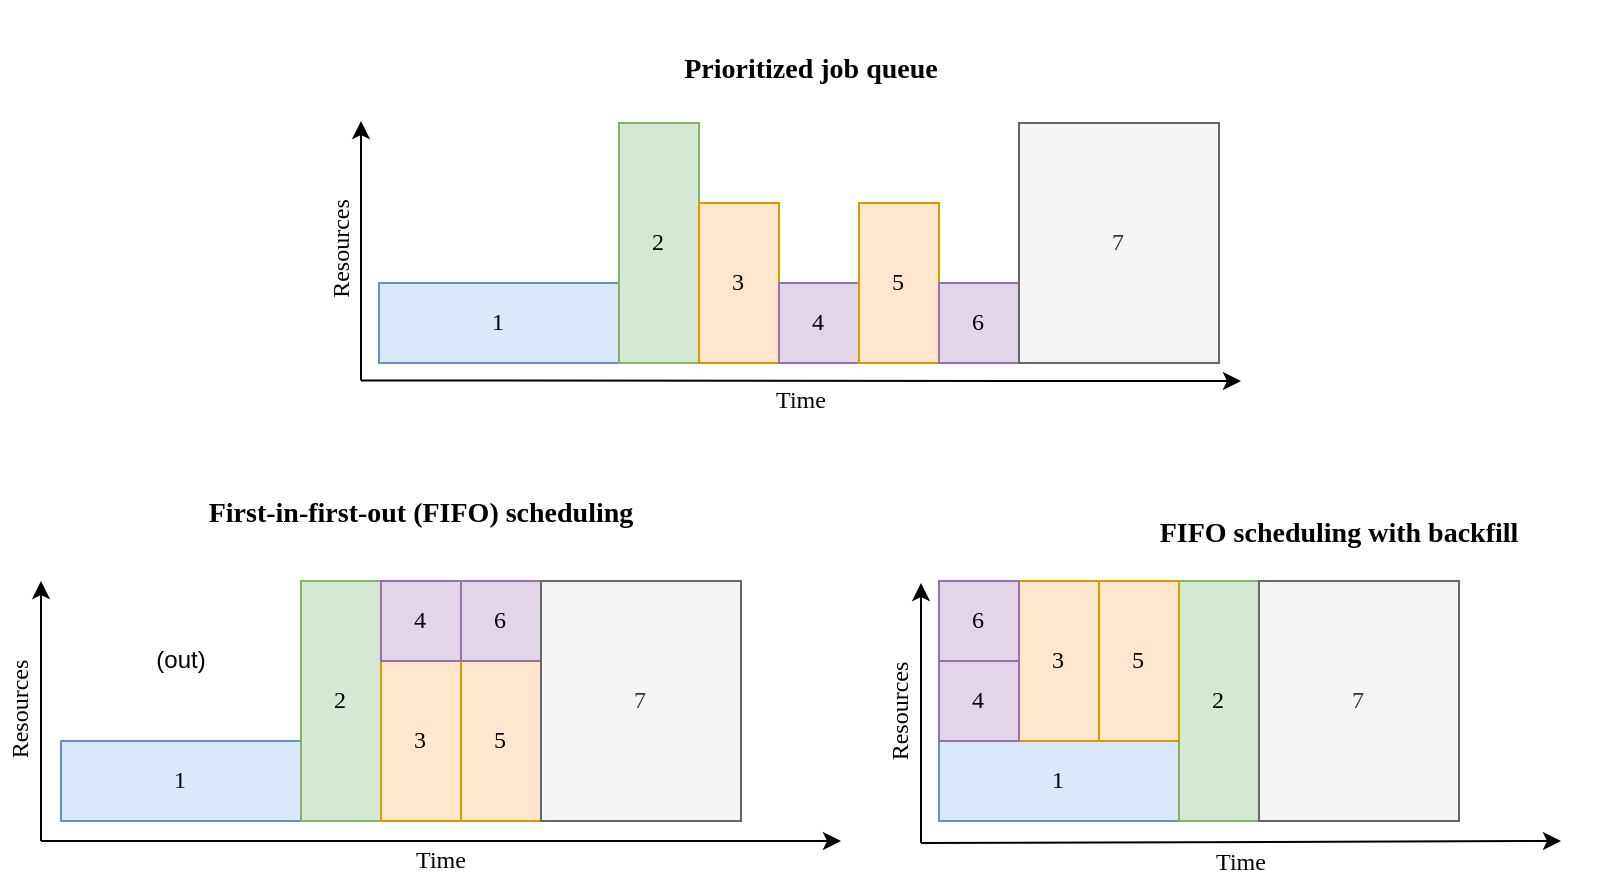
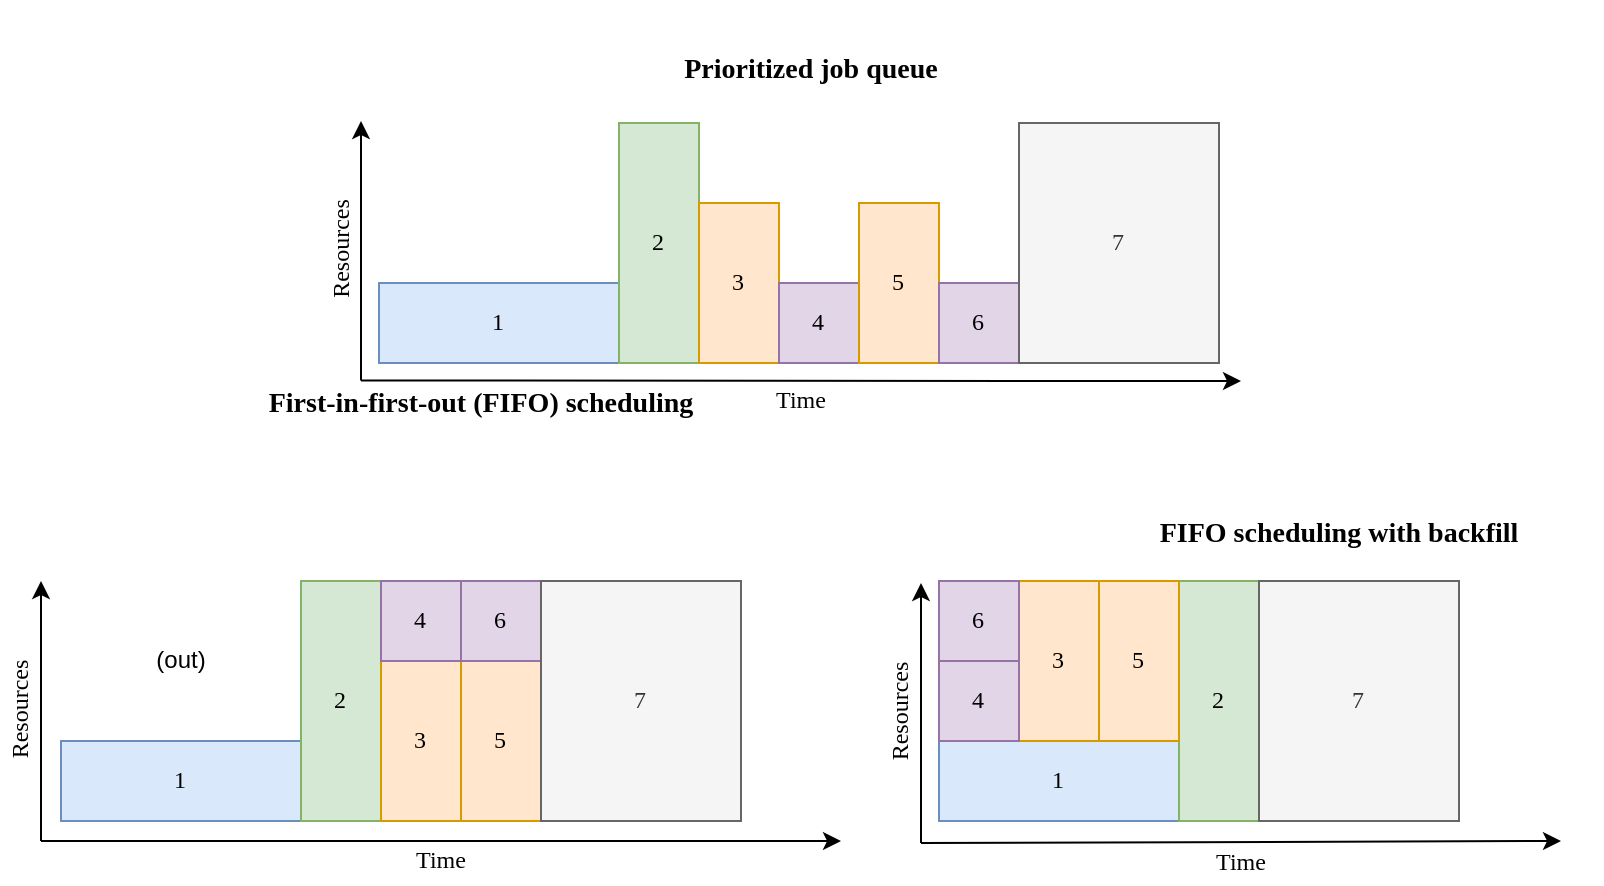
node "First-in-first-out (FIFO) scheduling": moved (421, 515) -> (481, 405)
